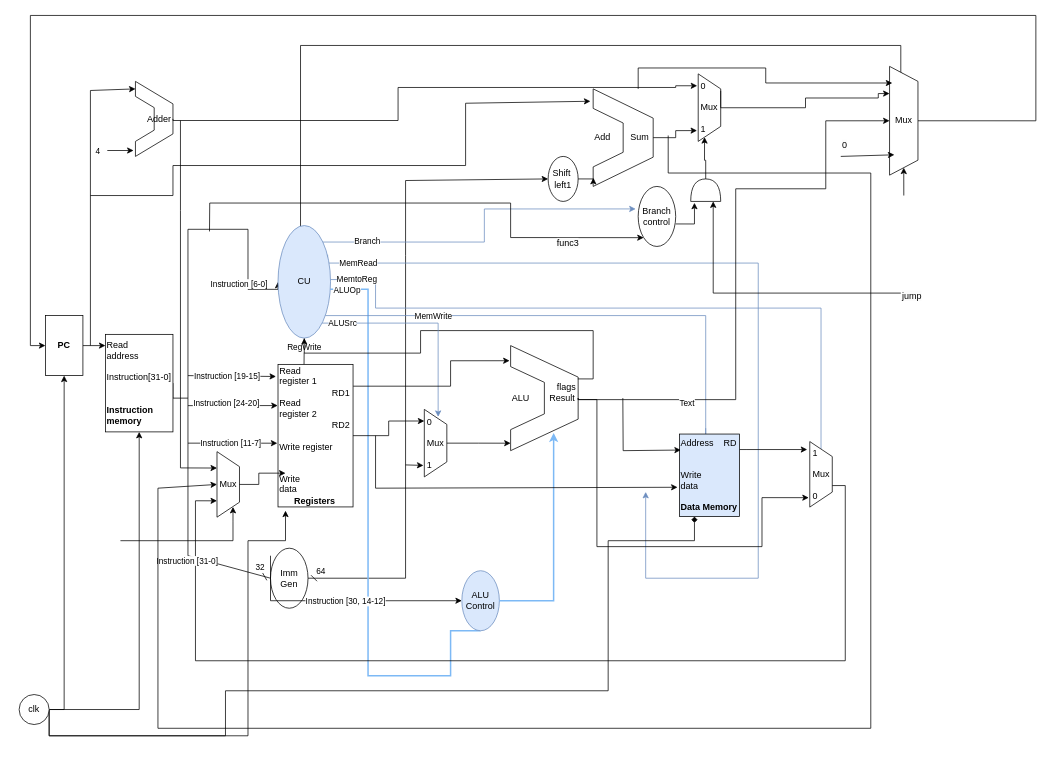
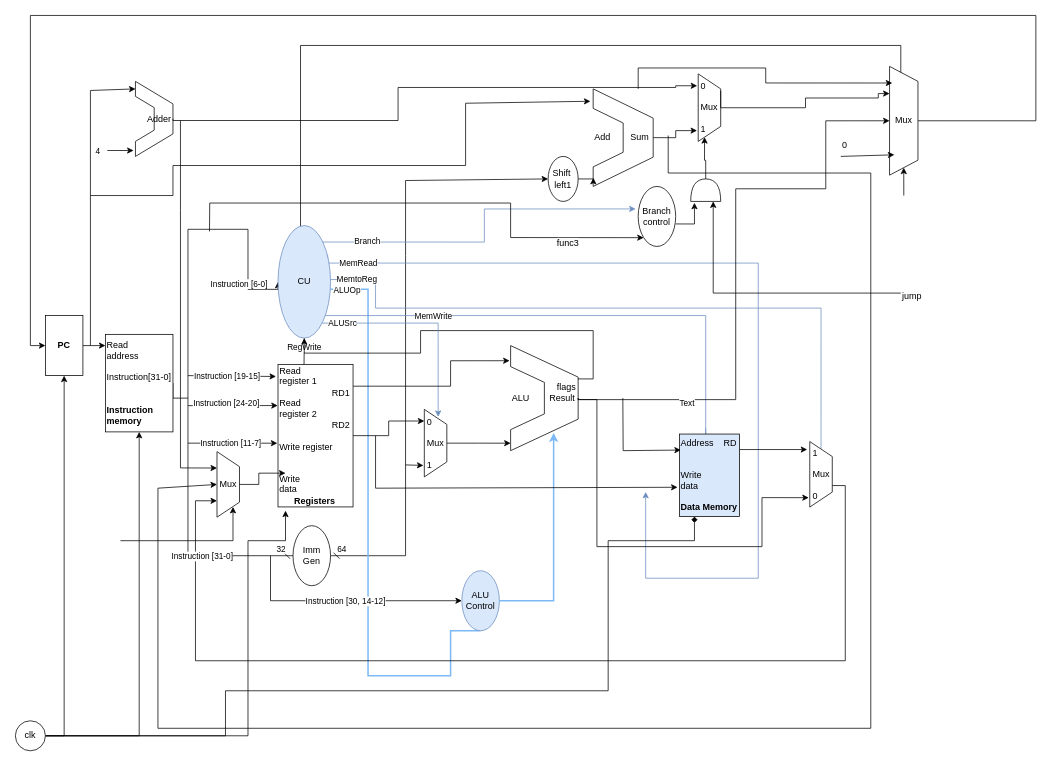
node "Imm Gen": moved (289, 578) -> (312, 555)
node "clk": moved (34, 709) -> (30, 735)
